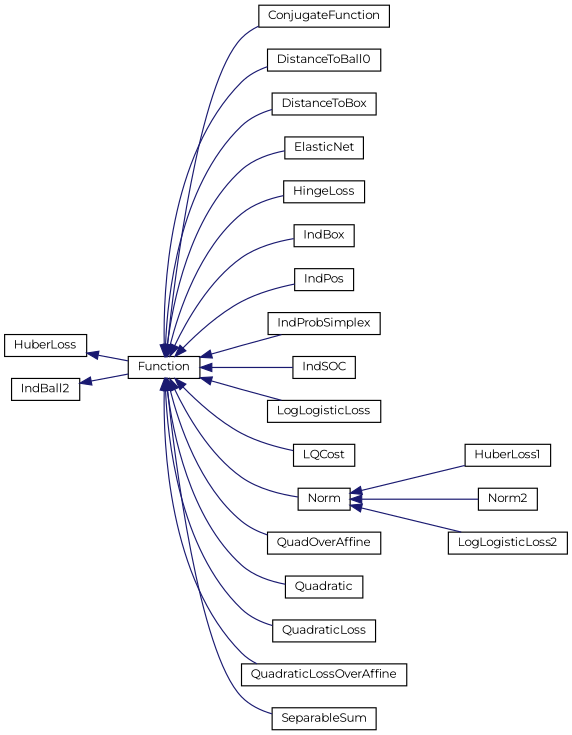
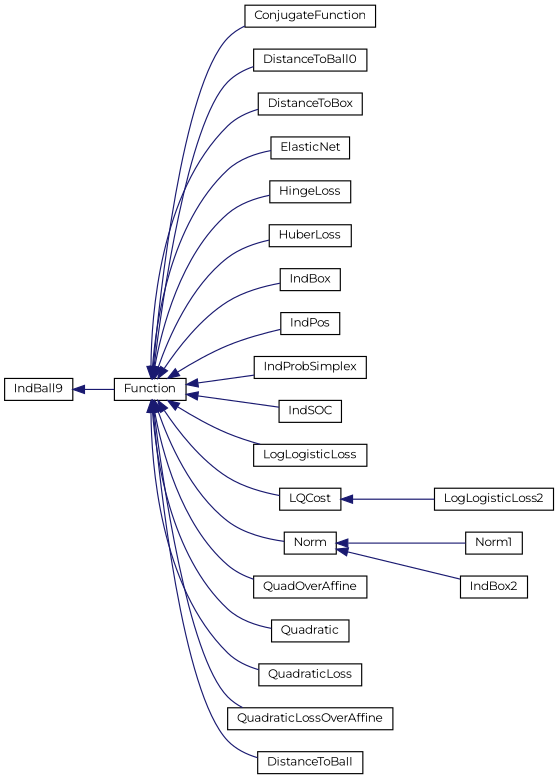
edge "Function" -> "HuberLoss": reversed
node "IndBall2": label "IndBall2" -> "IndBall9"
node "HuberLoss1": label "HuberLoss1" -> "Norm1"
node "Norm2": label "Norm2" -> "IndBox2"
edge "LogLogisticLoss2" -> "Norm": now "LogLogisticLoss2" -> "LQCost"
node "SeparableSum": label "SeparableSum" -> "DistanceToBall"
